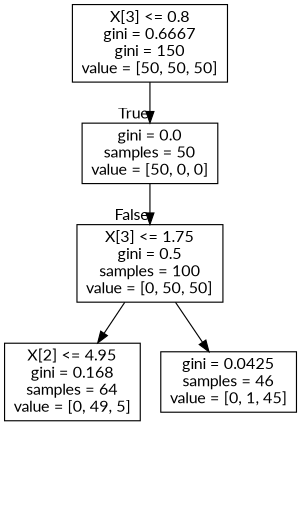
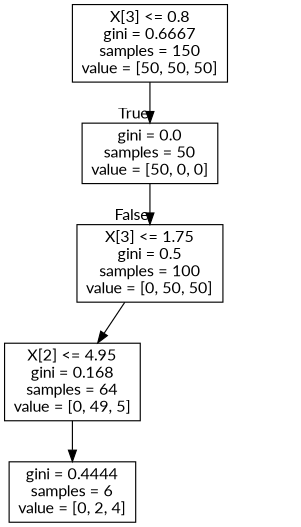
node "X[3] <= 0.8 gini = 0.6667 gini = 150 value = [50, 50, 50]": label "X[3] <= 0.8 gini = 0.6667 gini = 150 value = [50, 50, 50]" -> "X[3] <= 0.8 gini = 0.6667 samples = 150 value = [50, 50, 50]"
node "gini = 0.0425 samples = 46 value = [0, 1, 45]": removed
node "gini = 0.4444 samples = 6 value = [0, 2, 4]": added
